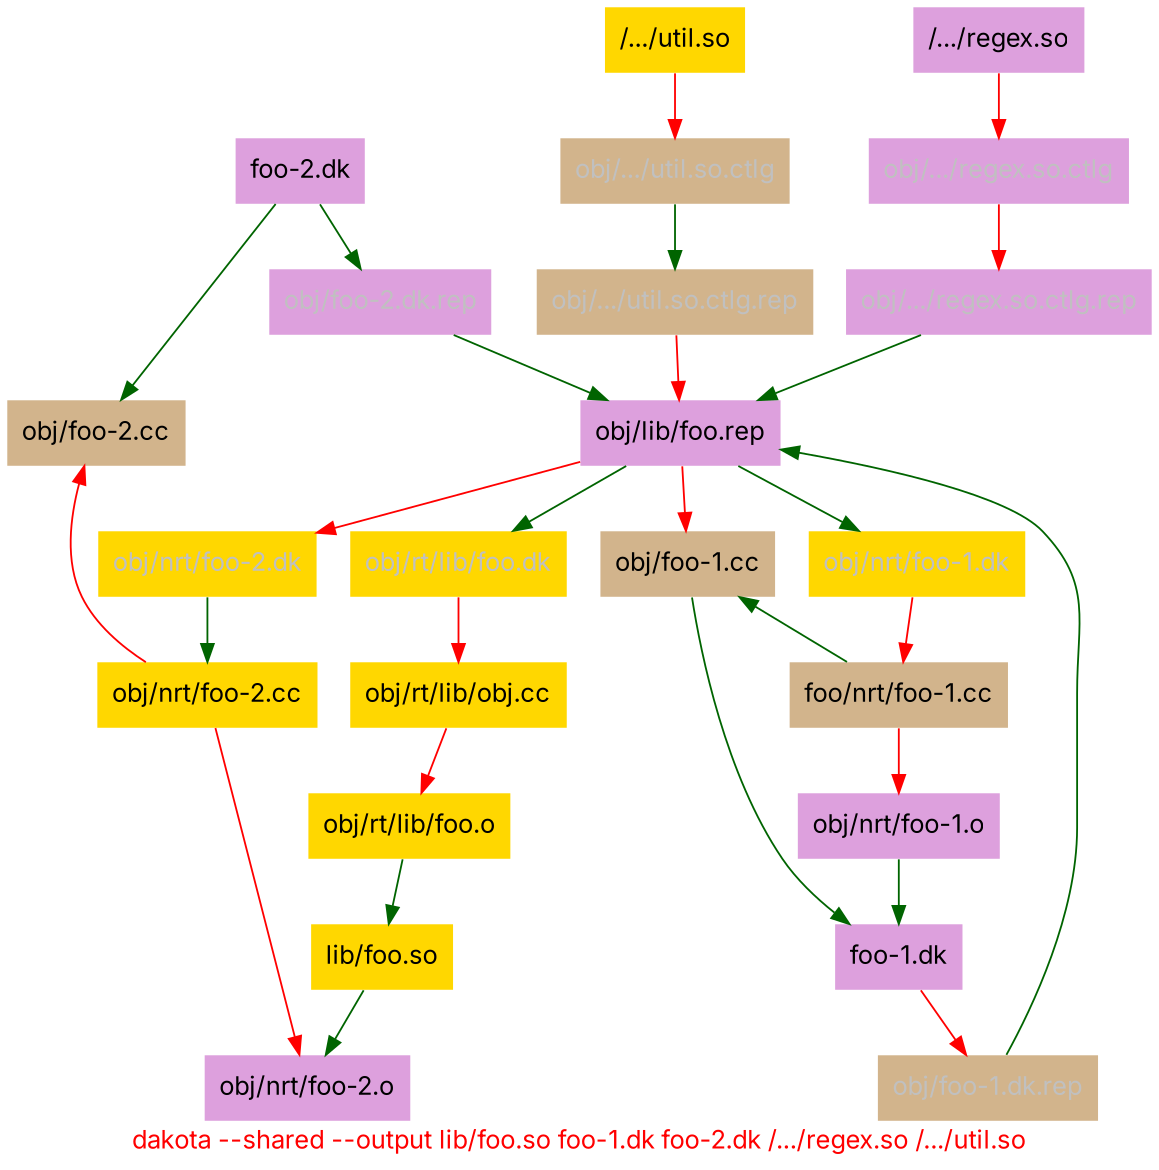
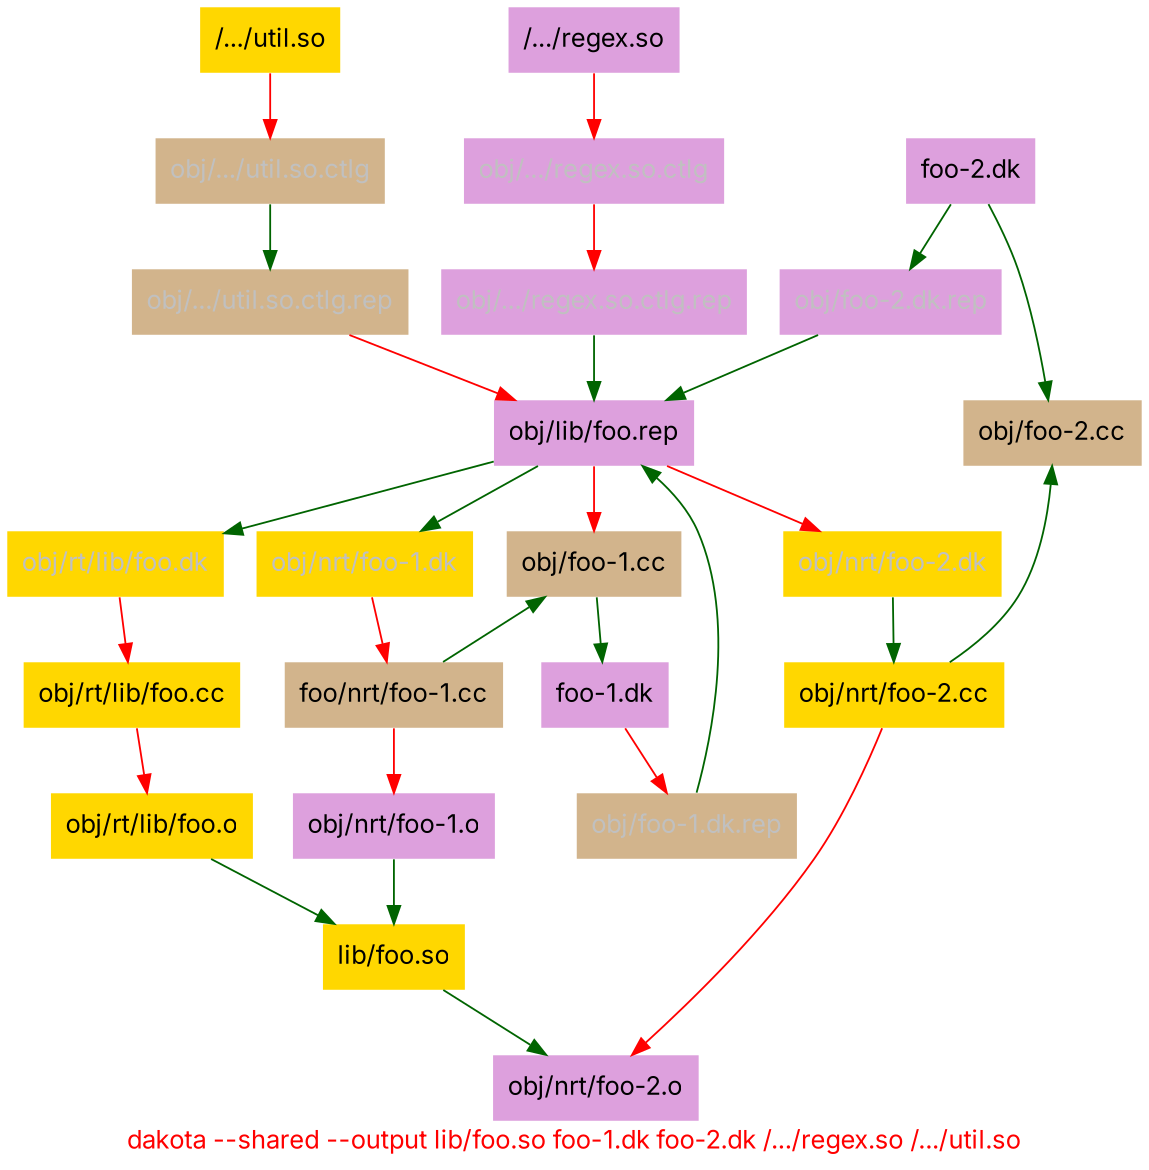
edge "obj/nrt/foo-2.cc" -> "obj/foo-2.cc": color red -> darkgreen
node "obj/rt/lib/obj.cc": label "obj/rt/lib/obj.cc" -> "obj/rt/lib/foo.cc"
edge "obj/nrt/foo-1.o" -> "foo-1.dk": now "obj/nrt/foo-1.o" -> "lib/foo.so"
